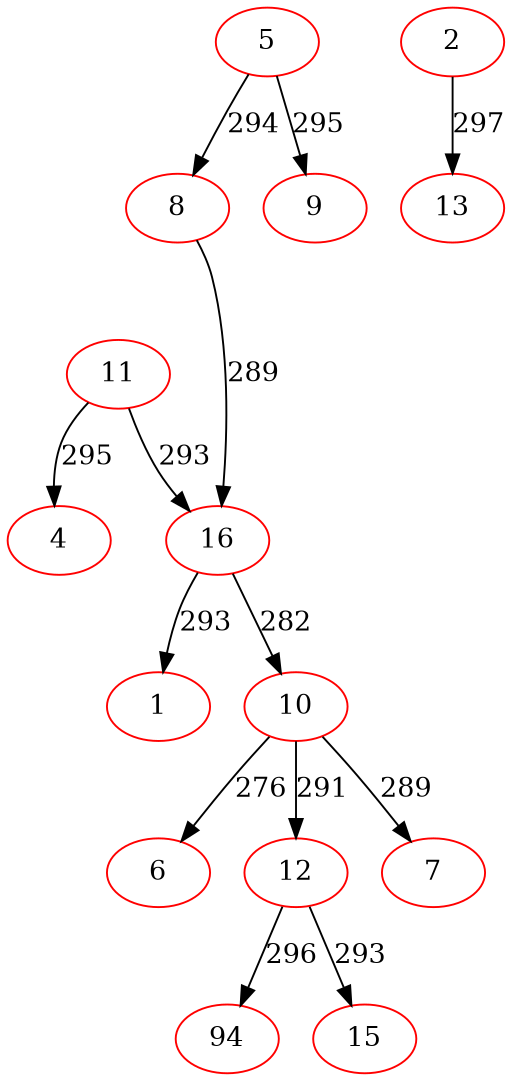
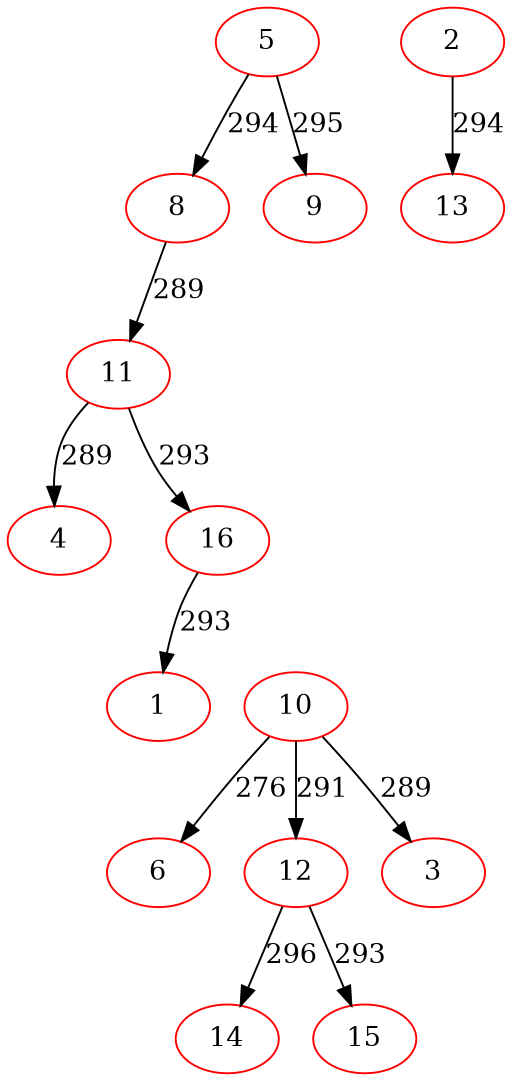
edge "2" -> "13": label "297" -> "294"
edge "8" -> "16": now "8" -> "11"
edge "11" -> "4": label "295" -> "289"
edge "16" -> "10": removed, label "282"
node "7": label "7" -> "3"
node "94": label "94" -> "14"
